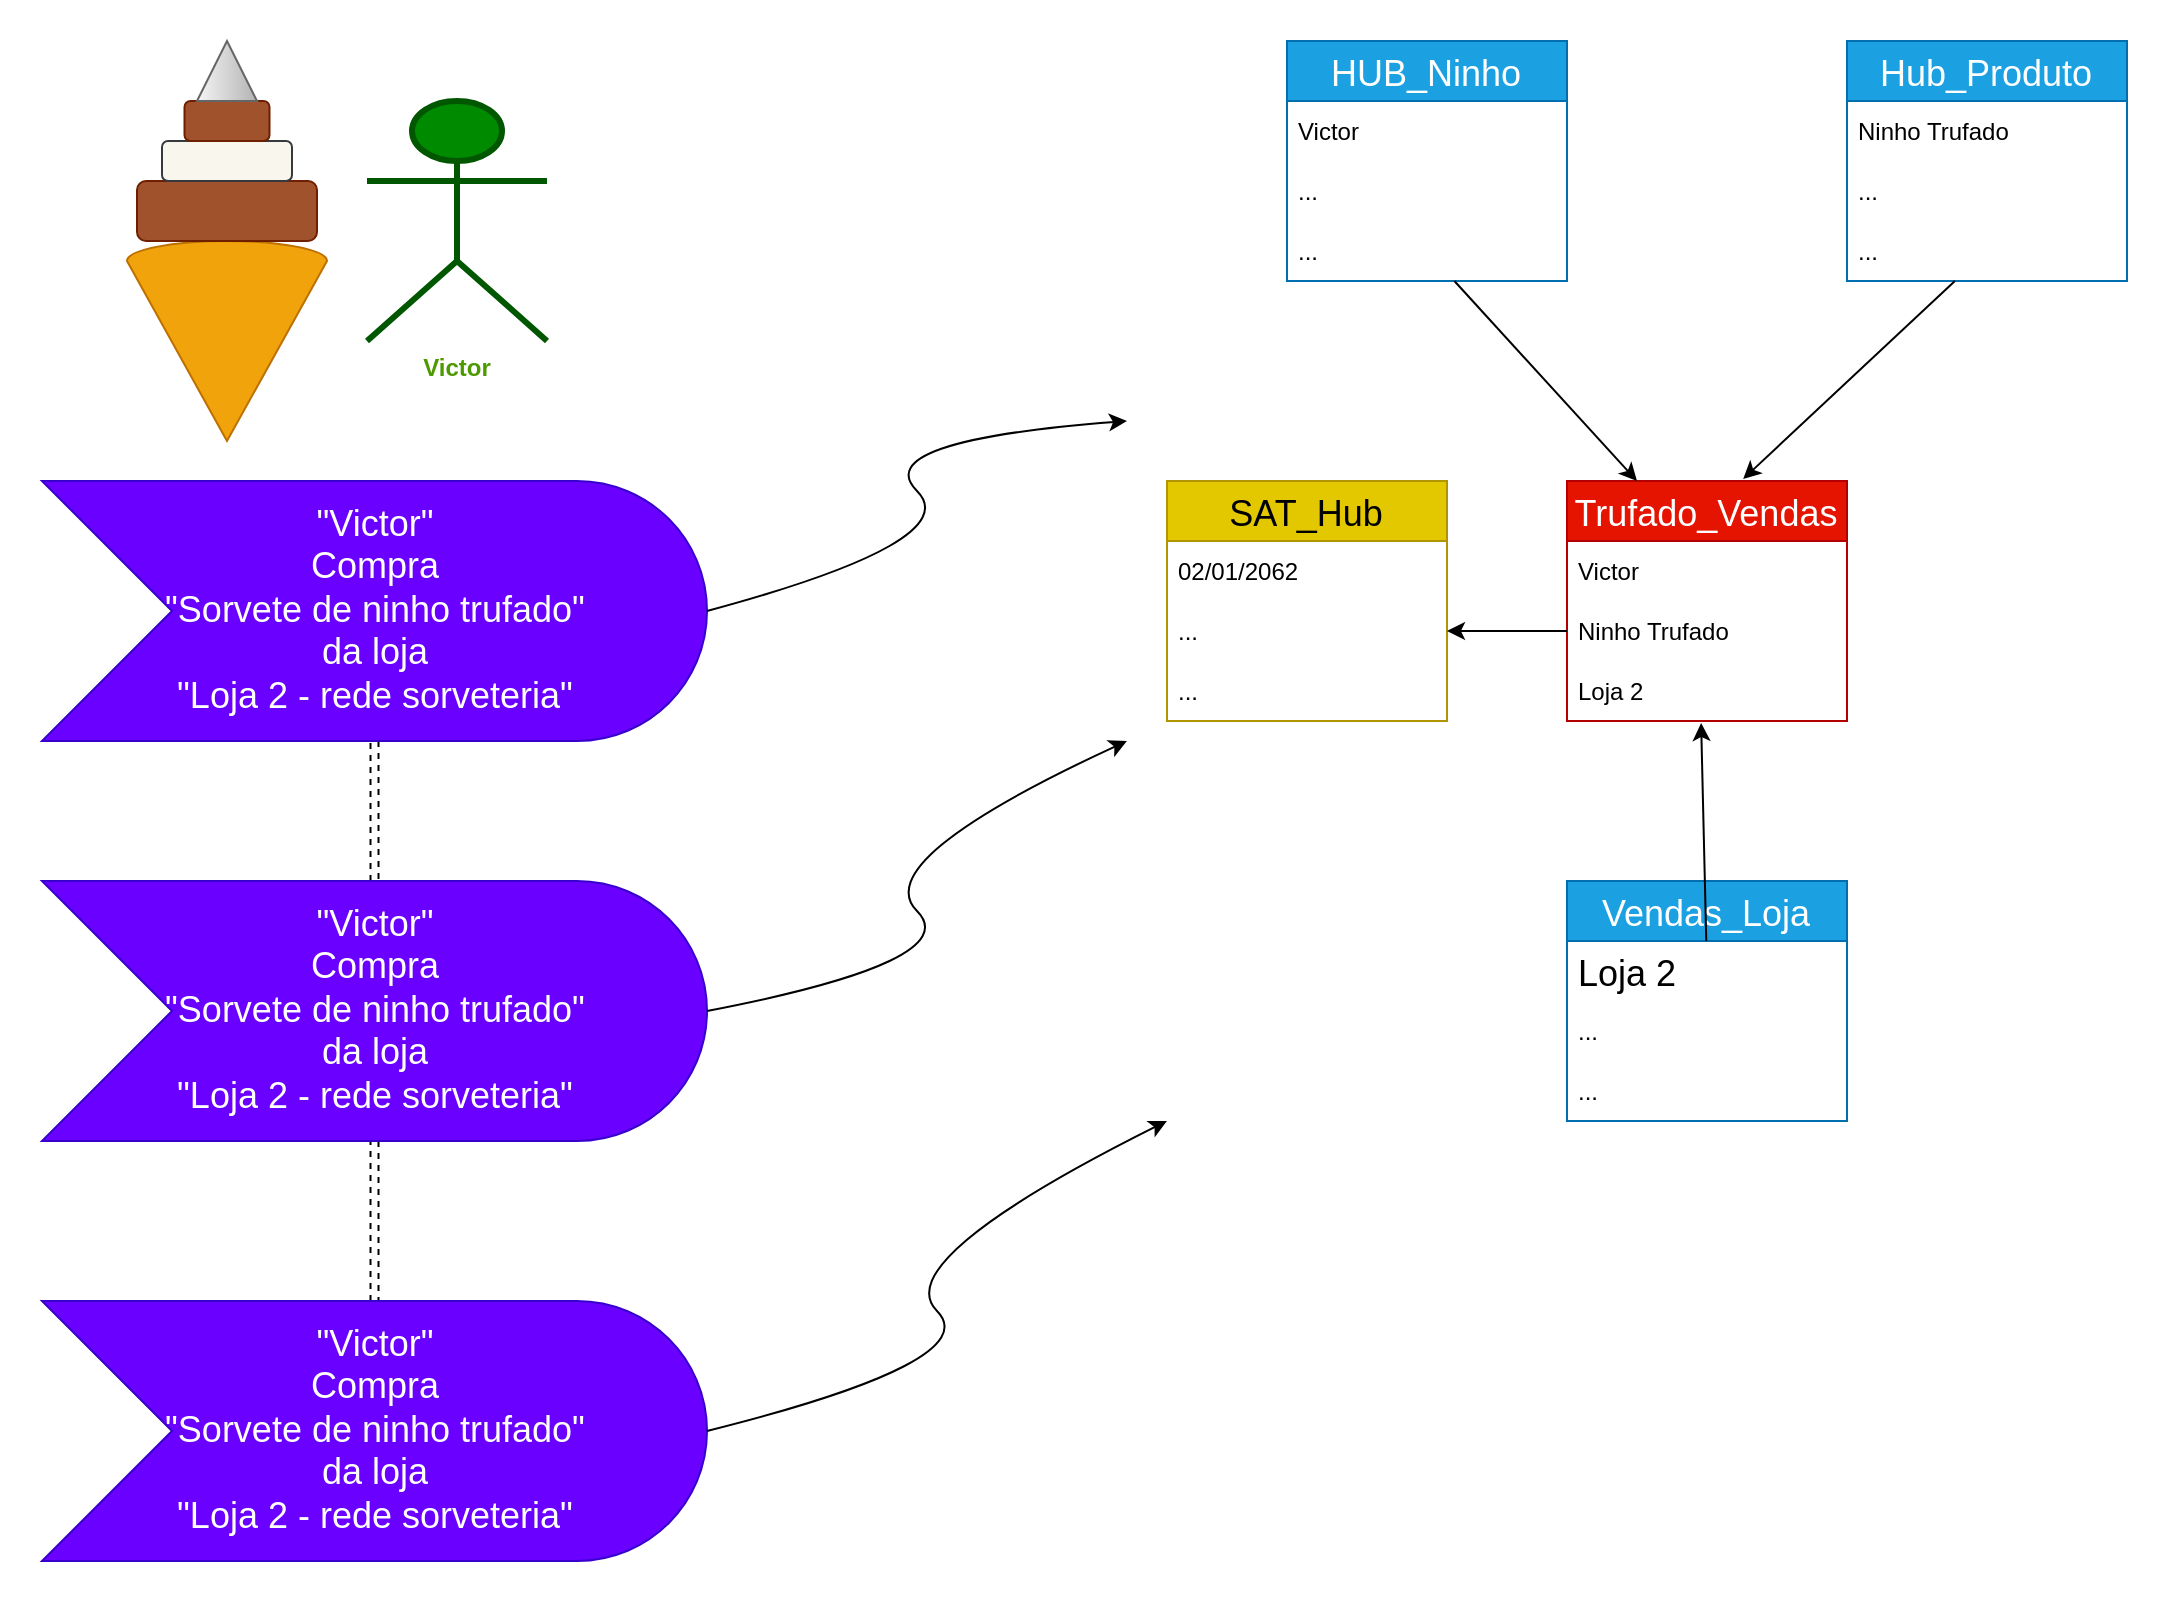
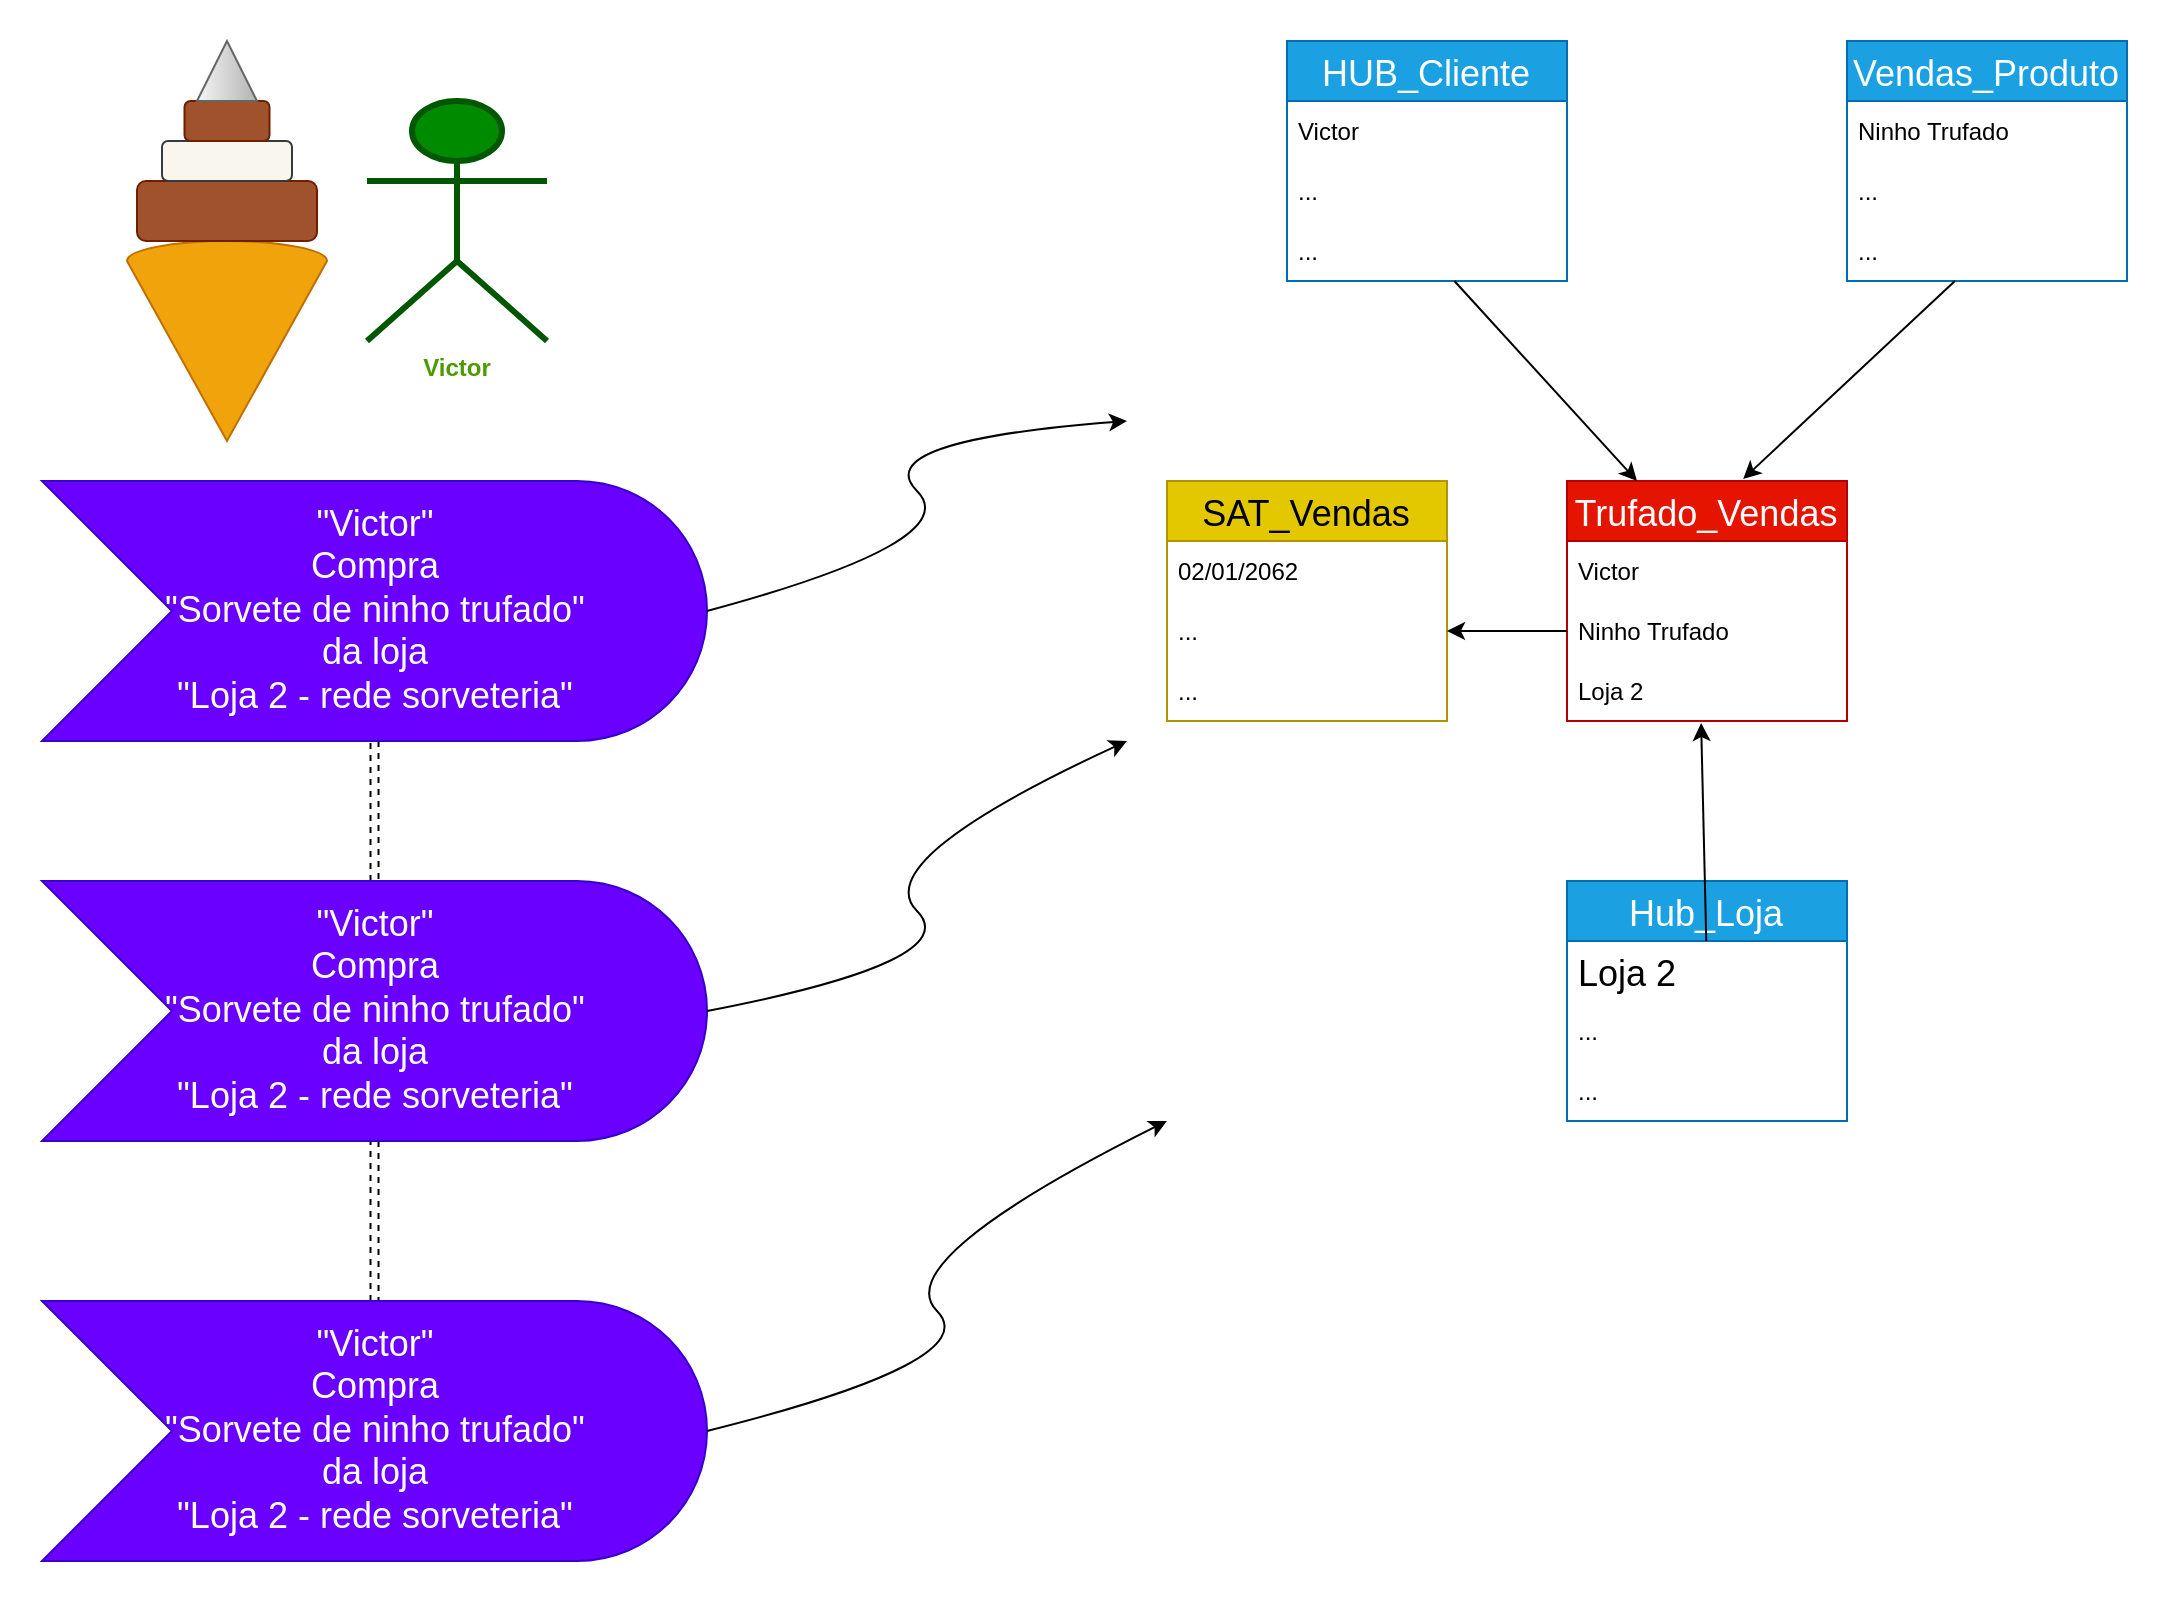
node "HUB_Ninho": label "HUB_Ninho" -> "HUB_Cliente"
node "Hub_Produto": label "Hub_Produto" -> "Vendas_Produto"
node "SAT_Hub": label "SAT_Hub" -> "SAT_Vendas"
node "Vendas_Loja": label "Vendas_Loja" -> "Hub_Loja"
